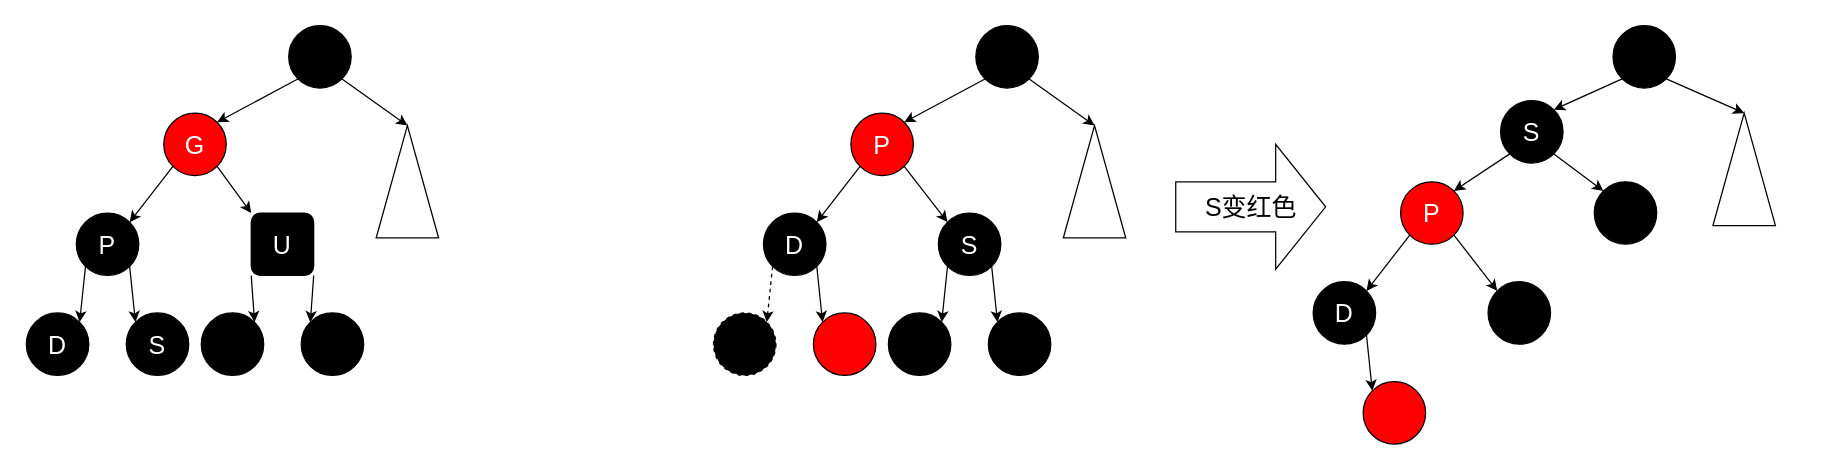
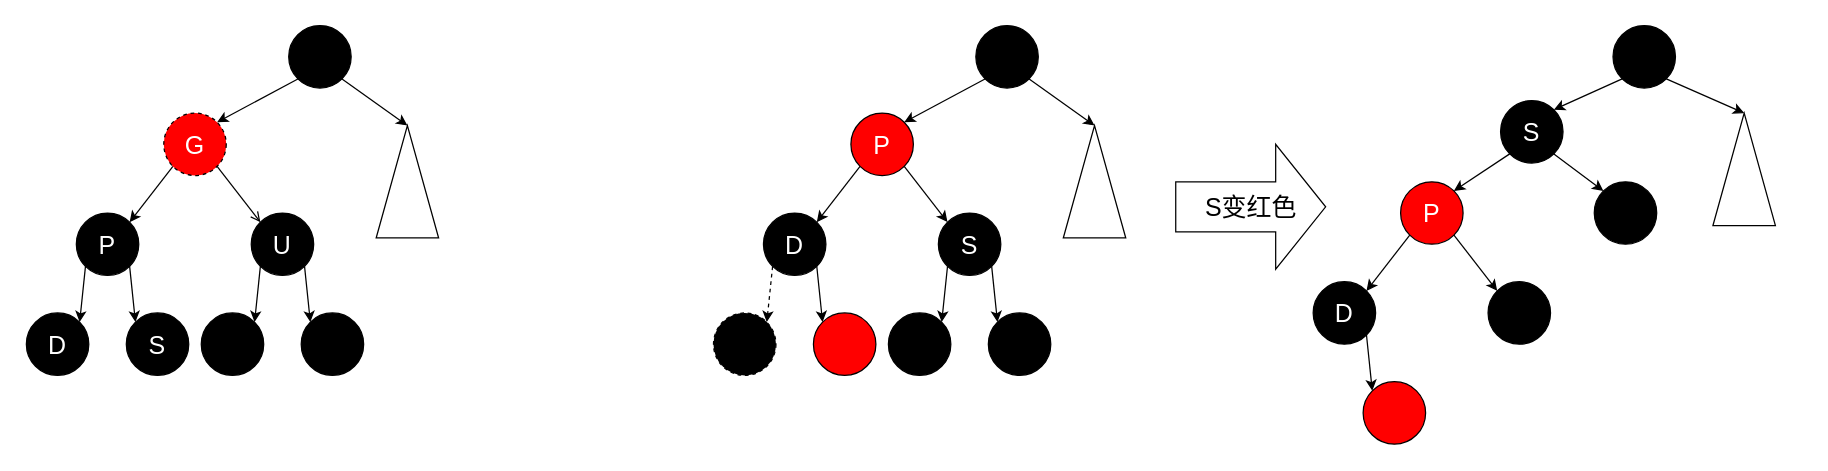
node "G": style solid -> dashed
edge "G" -> "U": arrowhead classic -> open
node "U": shape rounded rectangle -> ellipse
